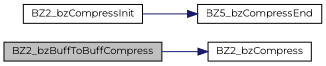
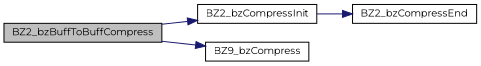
node "BZ5_bzCompressEnd": label "BZ5_bzCompressEnd" -> "BZ2_bzCompressEnd"
edge "BZ2_bzBuffToBuffCompress" -> "BZ2_bzCompressInit": added
node "BZ2_bzCompress": label "BZ2_bzCompress" -> "BZ9_bzCompress"
